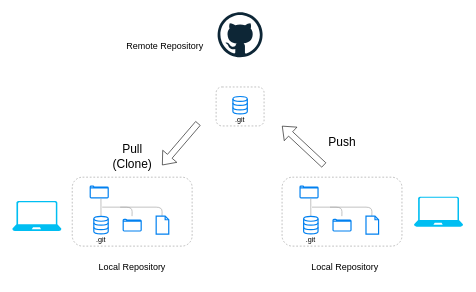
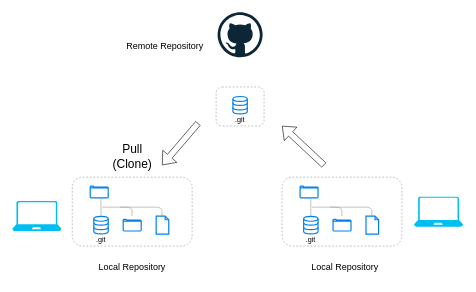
node "Push": removed
